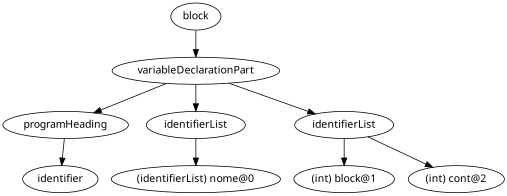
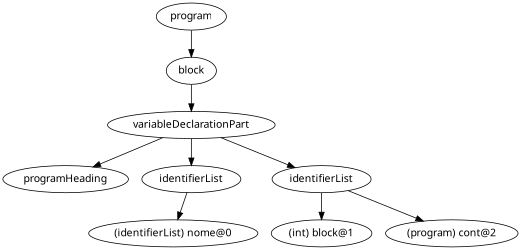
node "program": added
node "identifier": removed
node "(int) cont@2": label "(int) cont@2" -> "(program) cont@2"
